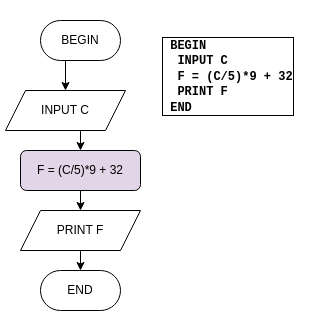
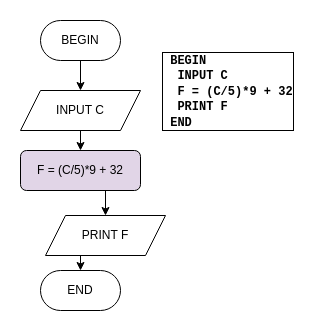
node "BEGIN INPUT C F = (C/5)*9 + 32 PRINT F END": moved (231, 76) -> (231, 91)
node "INPUT C": moved (66, 111) -> (81, 111)
node "PRINT F": moved (81, 231) -> (106, 236)
